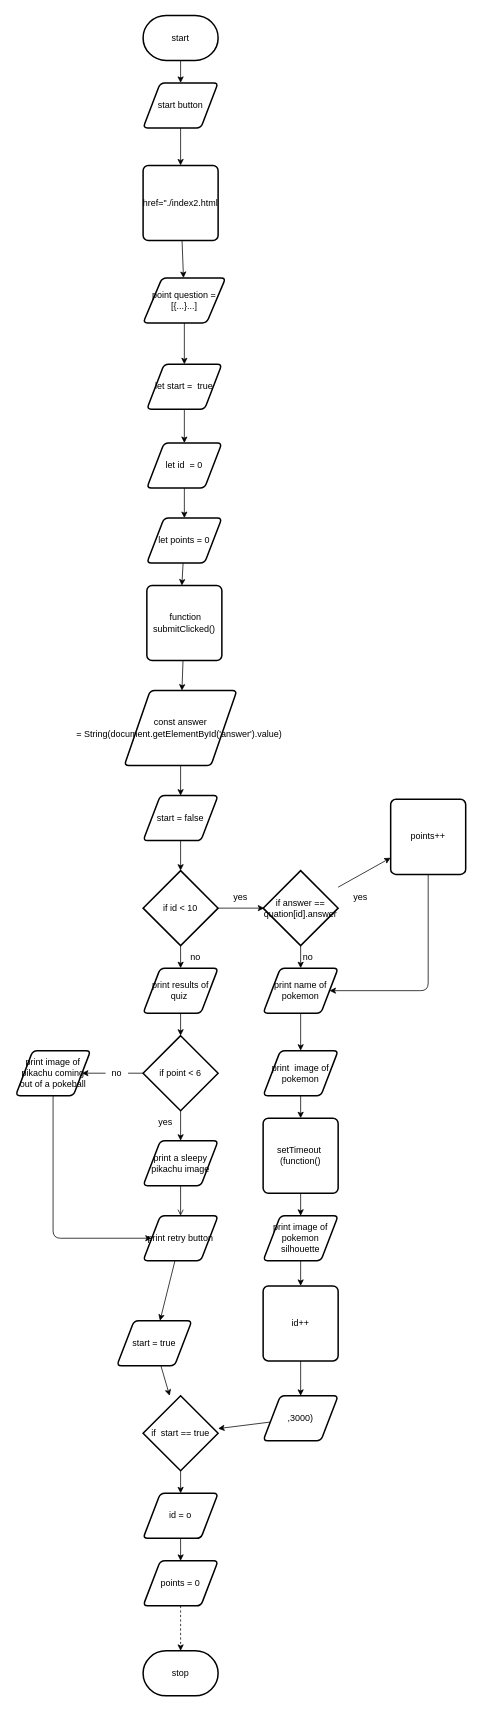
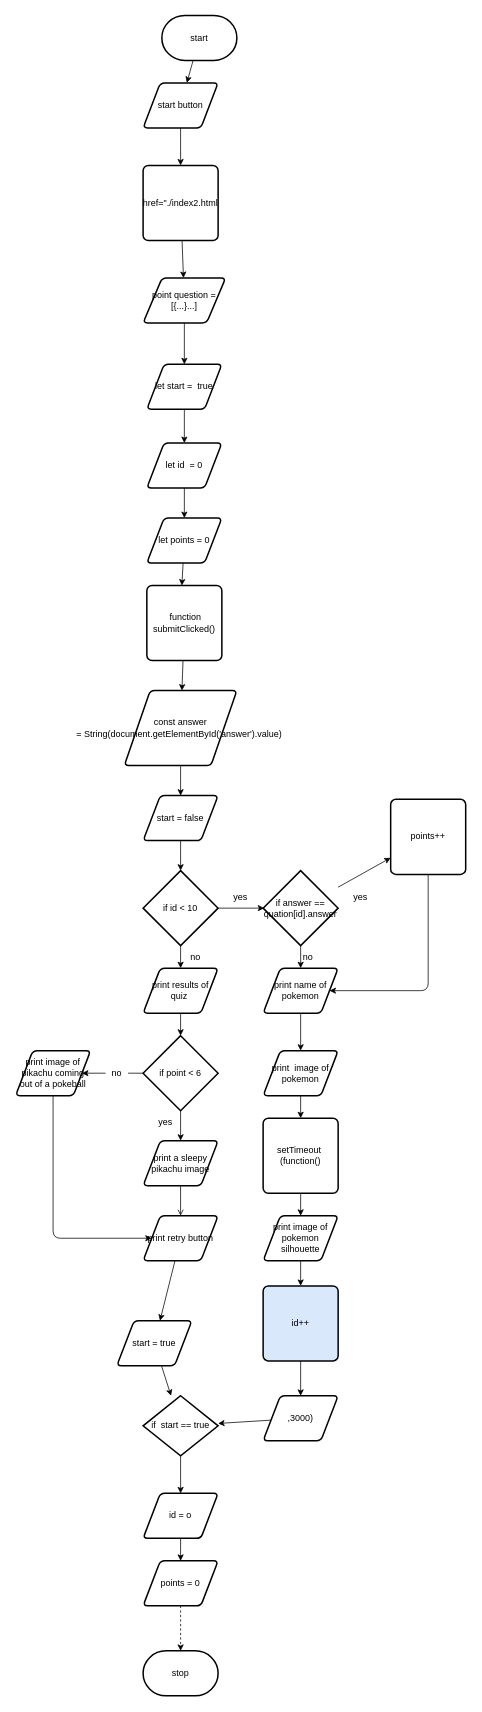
node "start": moved (180, 38) -> (199, 38)
node "id++": fillcolor #ffffff -> #dae8fc
node "if start == true": size 75x75 -> 75x60
